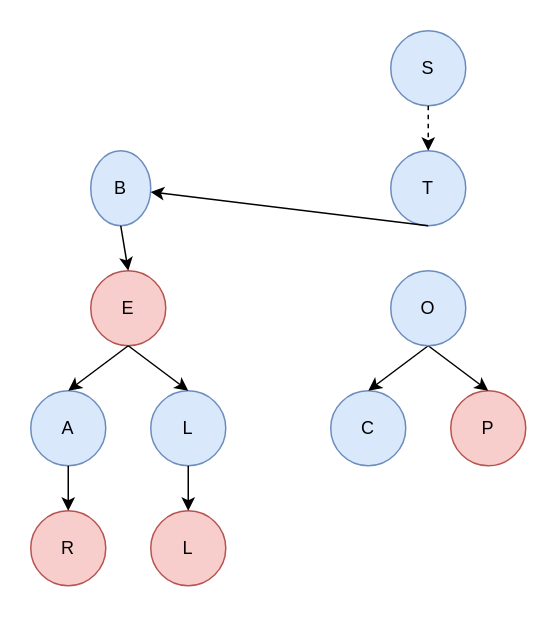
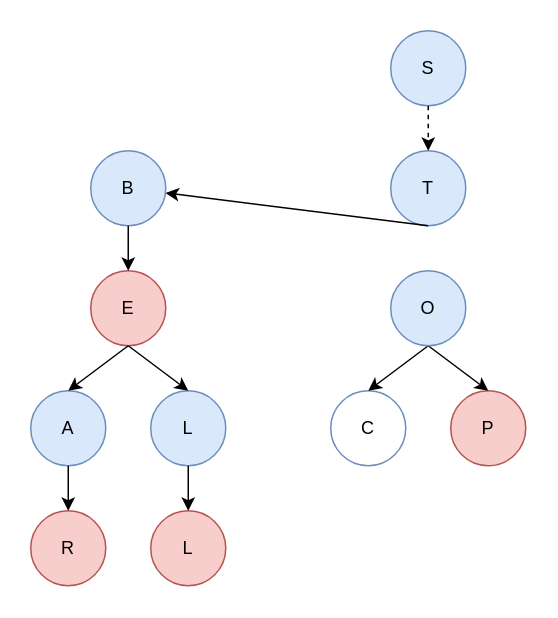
node "B": size 60x75 -> 75x75
node "C": fillcolor #dae8fc -> #ffffff
